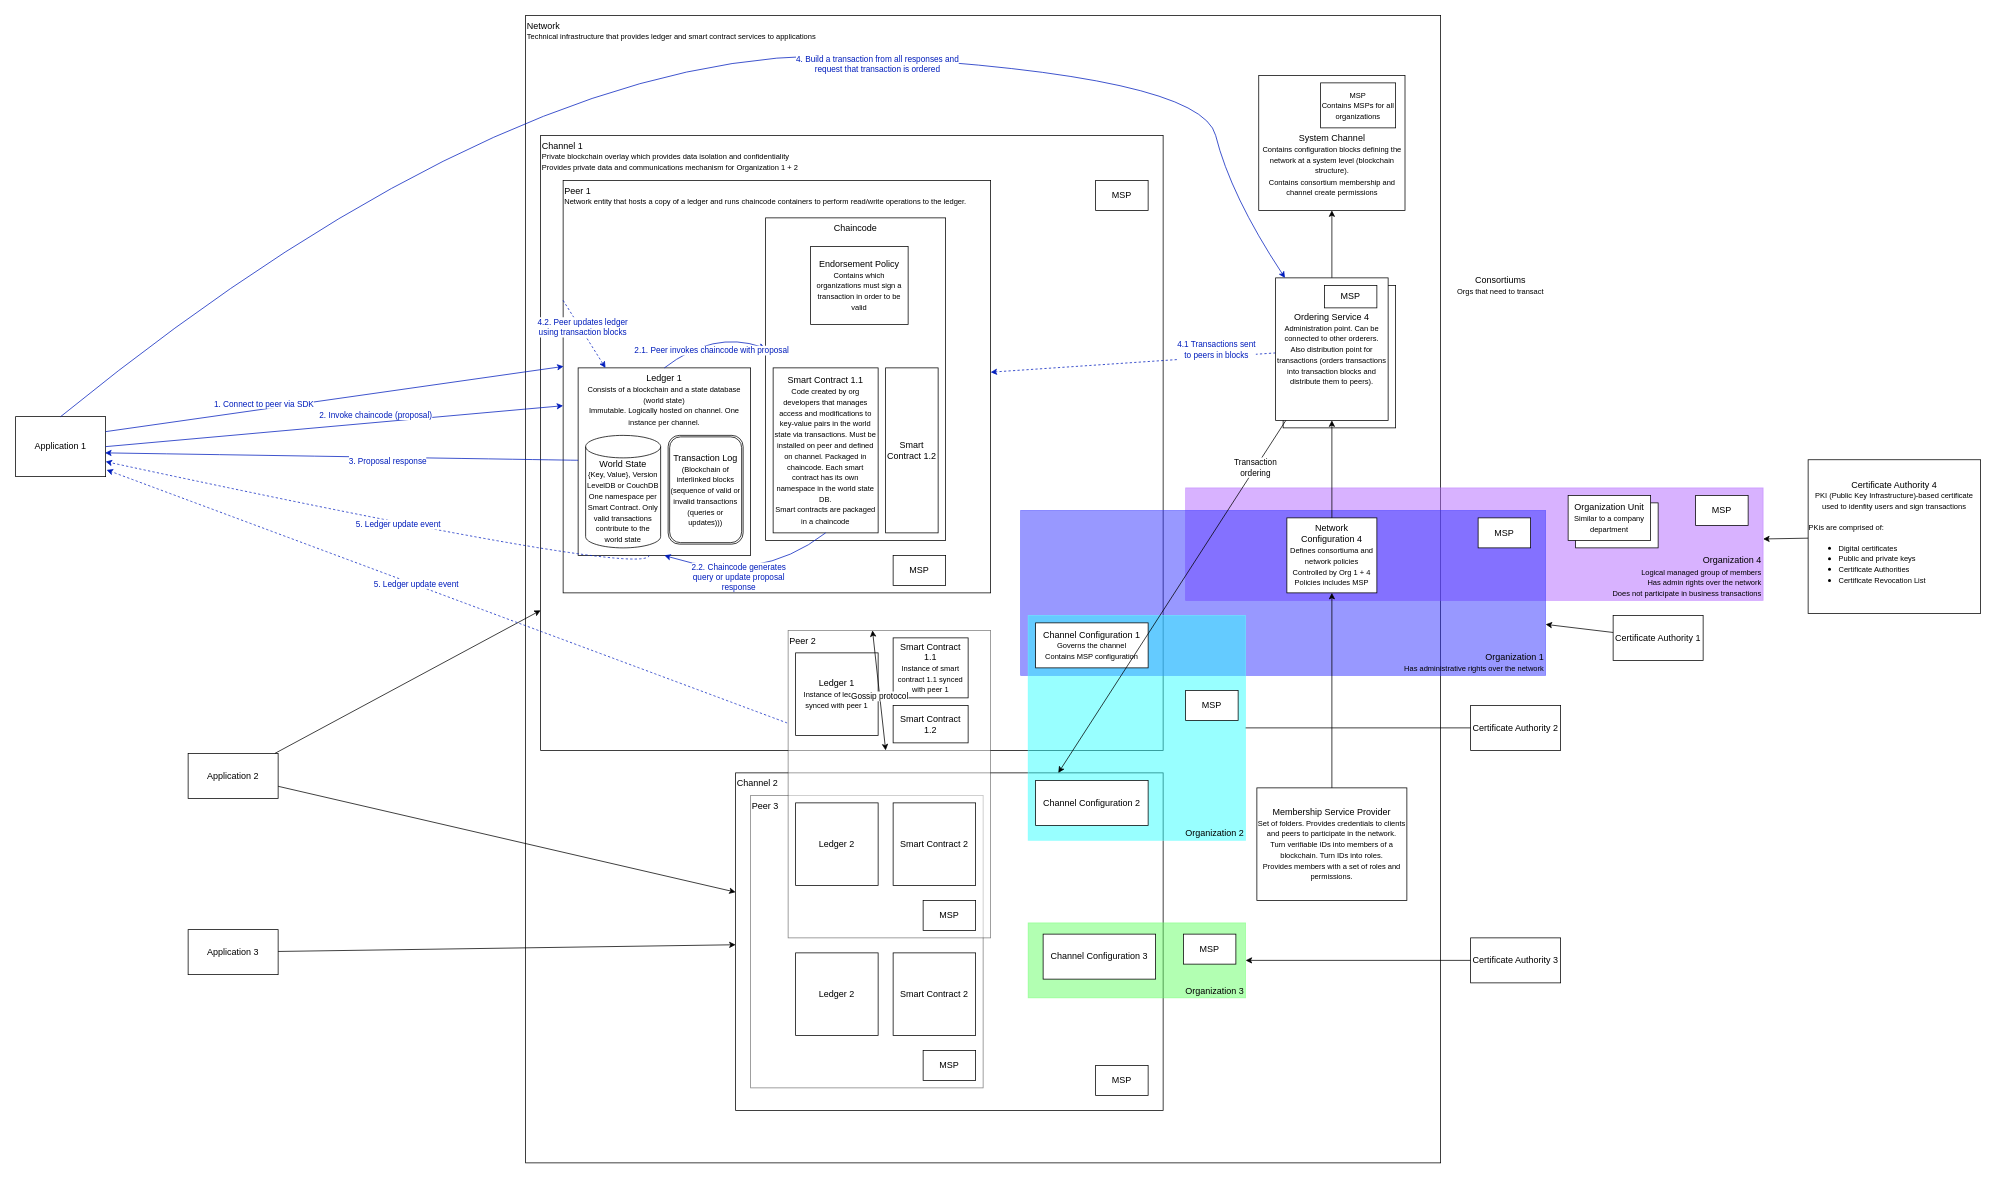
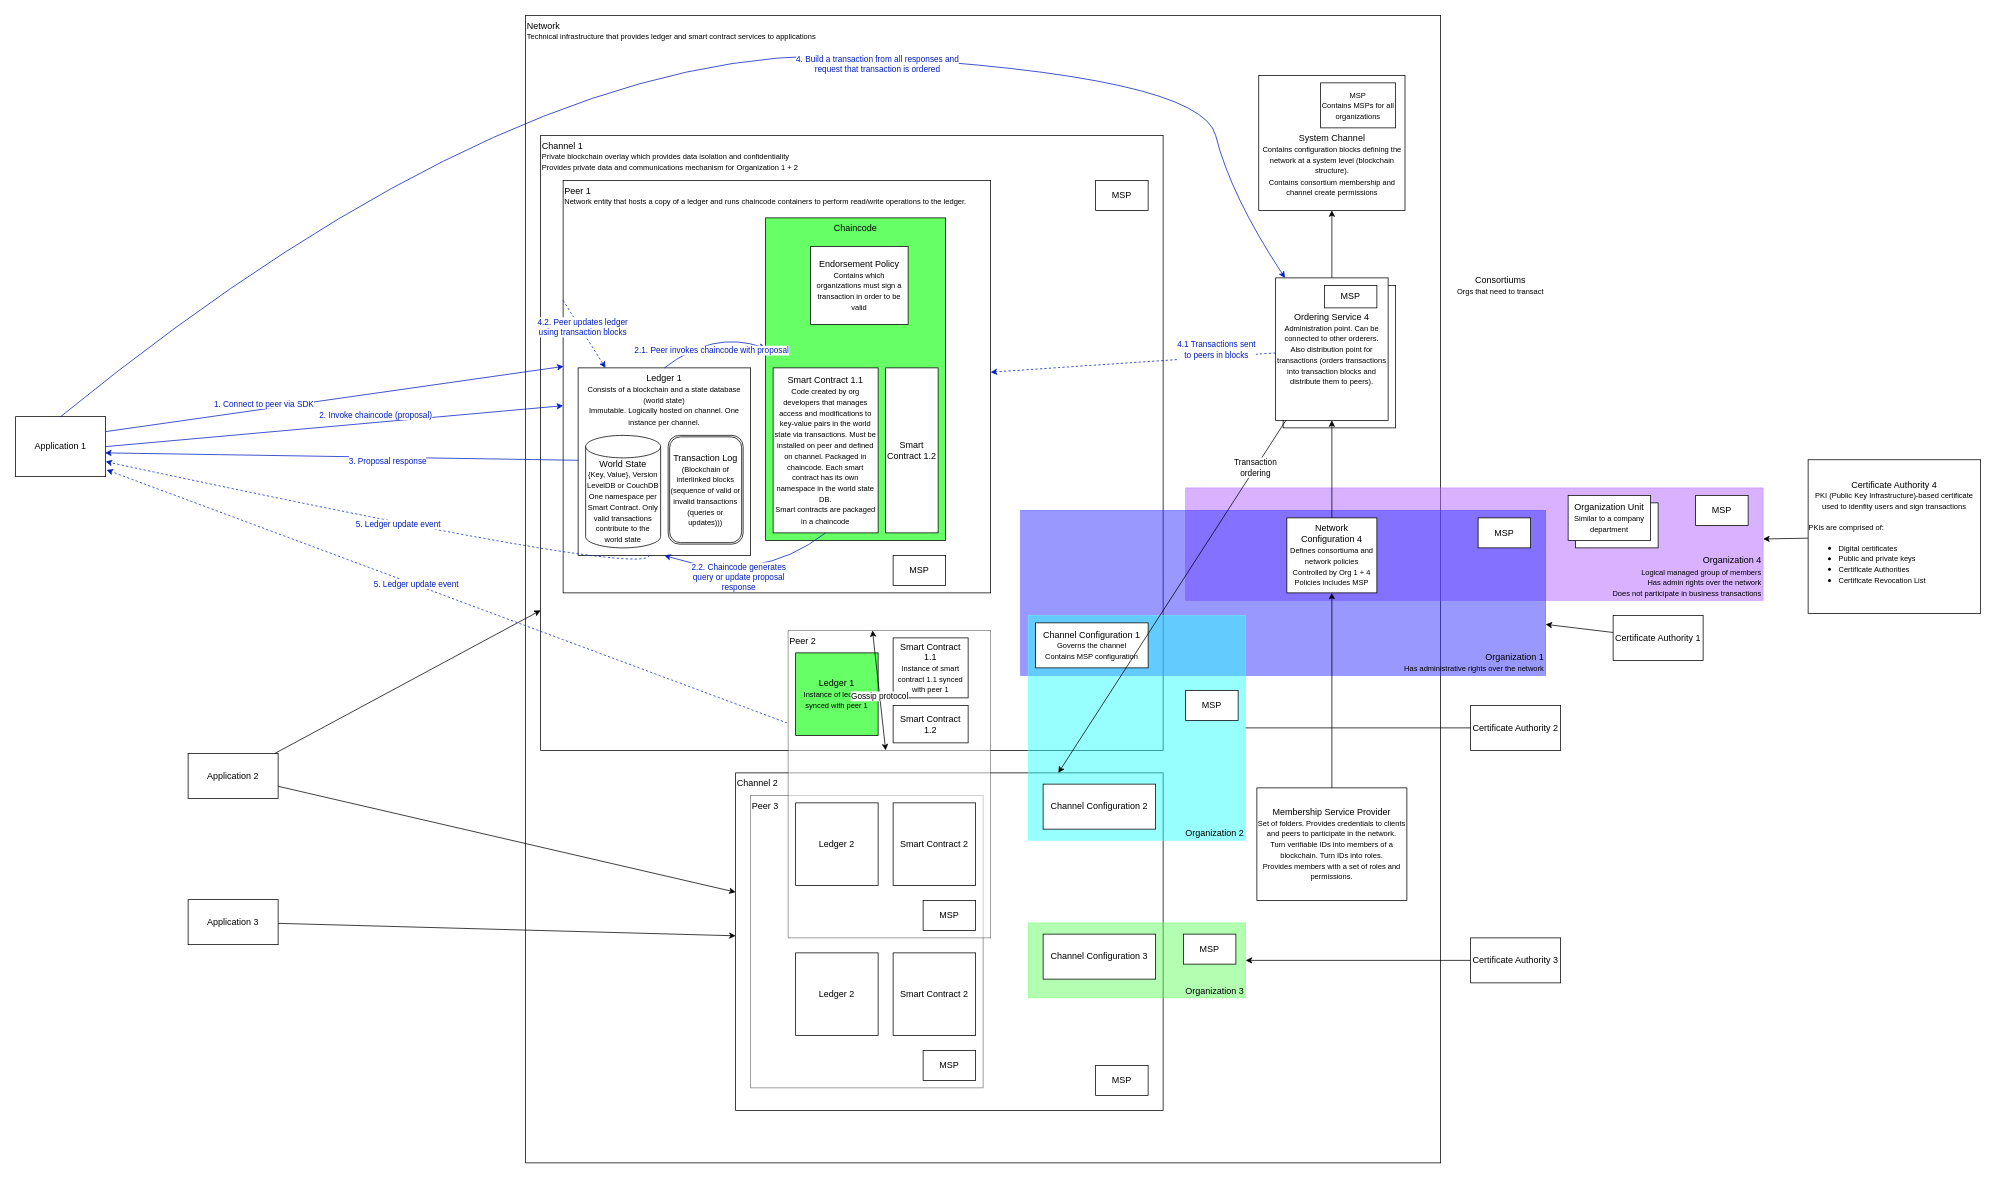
node "Chaincode": fillcolor #ffffff -> #66ff66
node "Ledger 1Instance of ledger 1 synced with peer 1": fillcolor #ffffff -> #66ff66
node "Channel Configuration 2": moved (1092, 803) -> (1099, 807)
node "Application 3": moved (233, 952) -> (233, 922)
